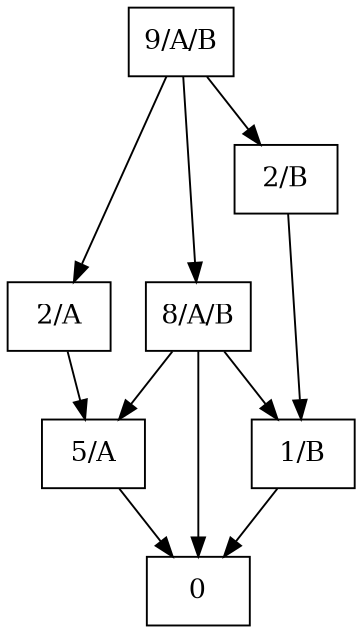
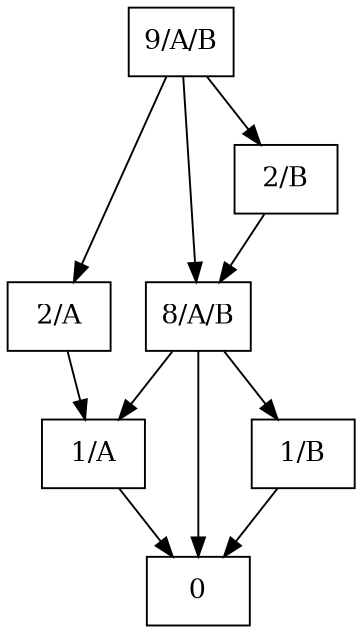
edge "2/B" -> "1/B": now "2/B" -> "8/A/B"
node "5/A": label "5/A" -> "1/A"
